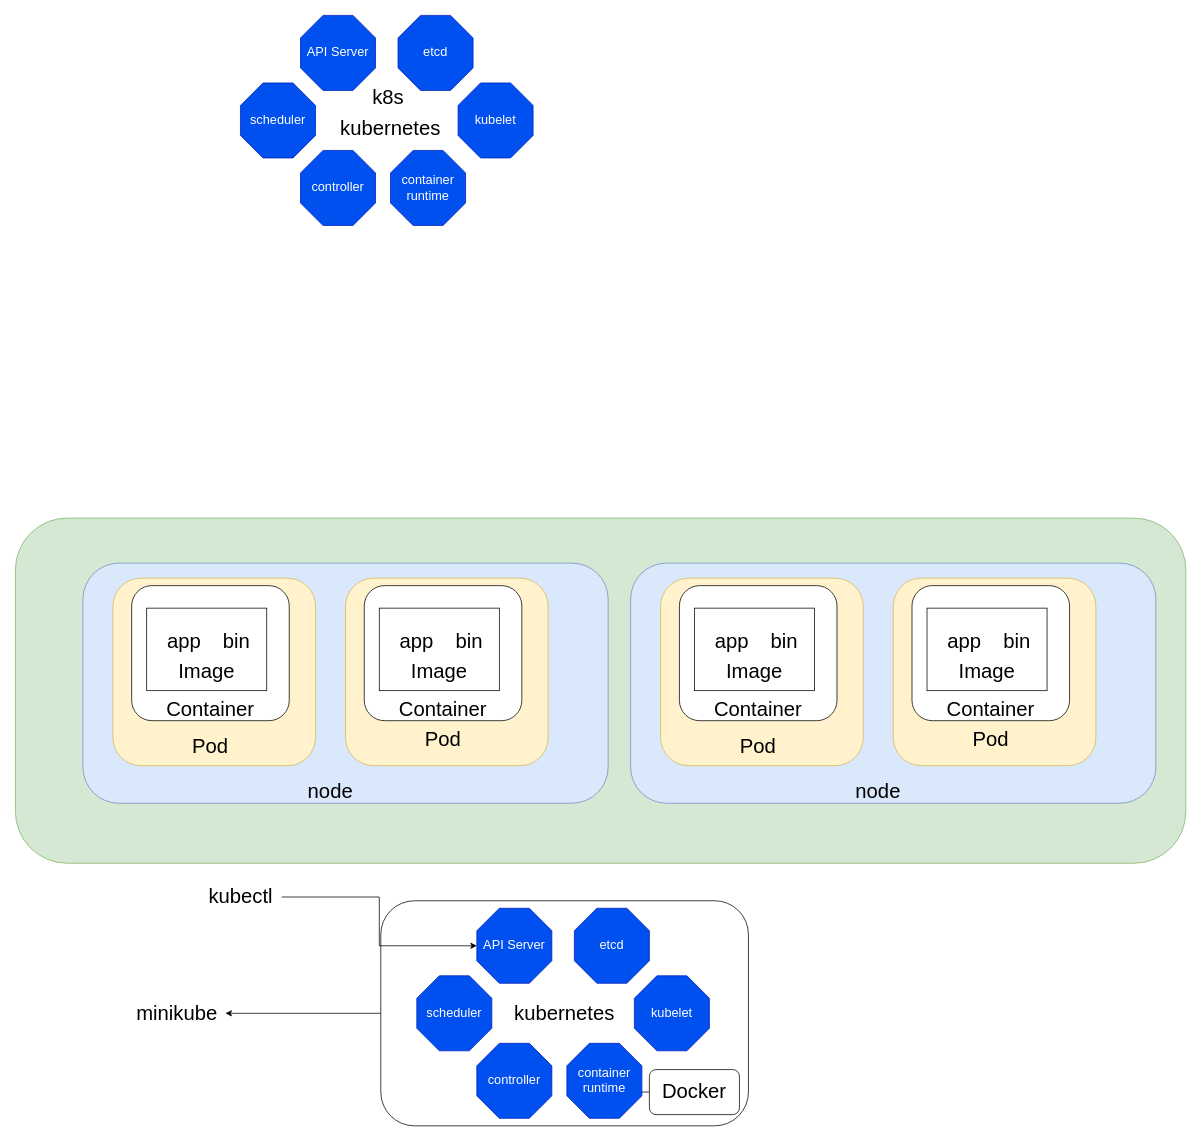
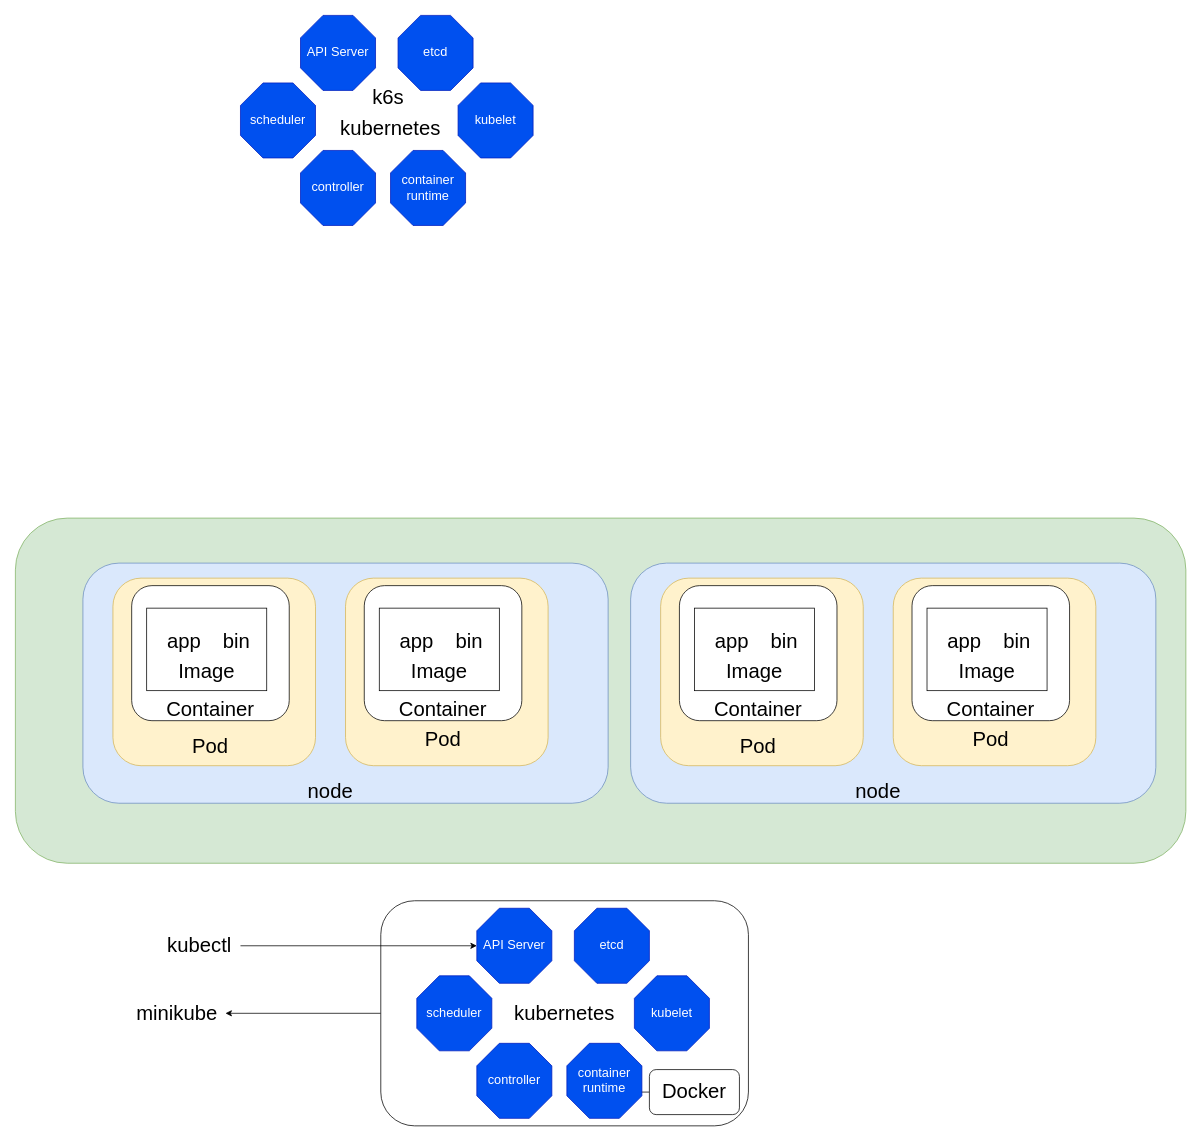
node "k8s": label "k8s" -> "k6s"
node "kubectl": moved (240, 897) -> (199, 945)
